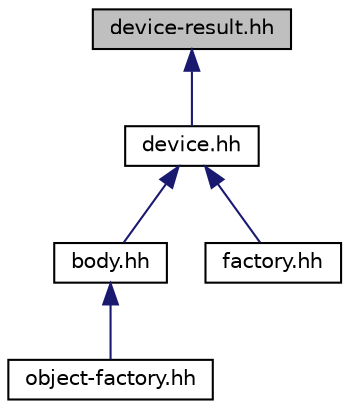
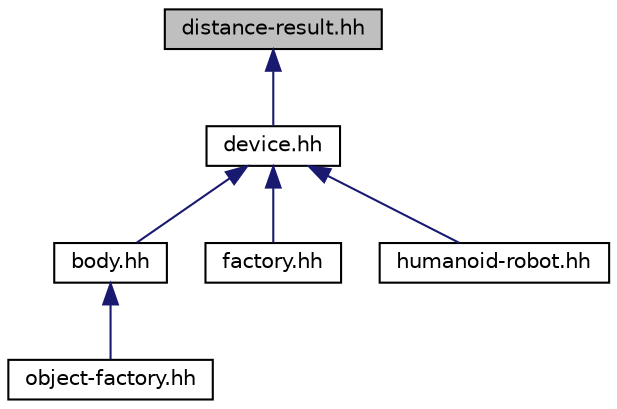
node "device-result.hh": label "device-result.hh" -> "distance-result.hh"
node "humanoid-robot.hh": added
